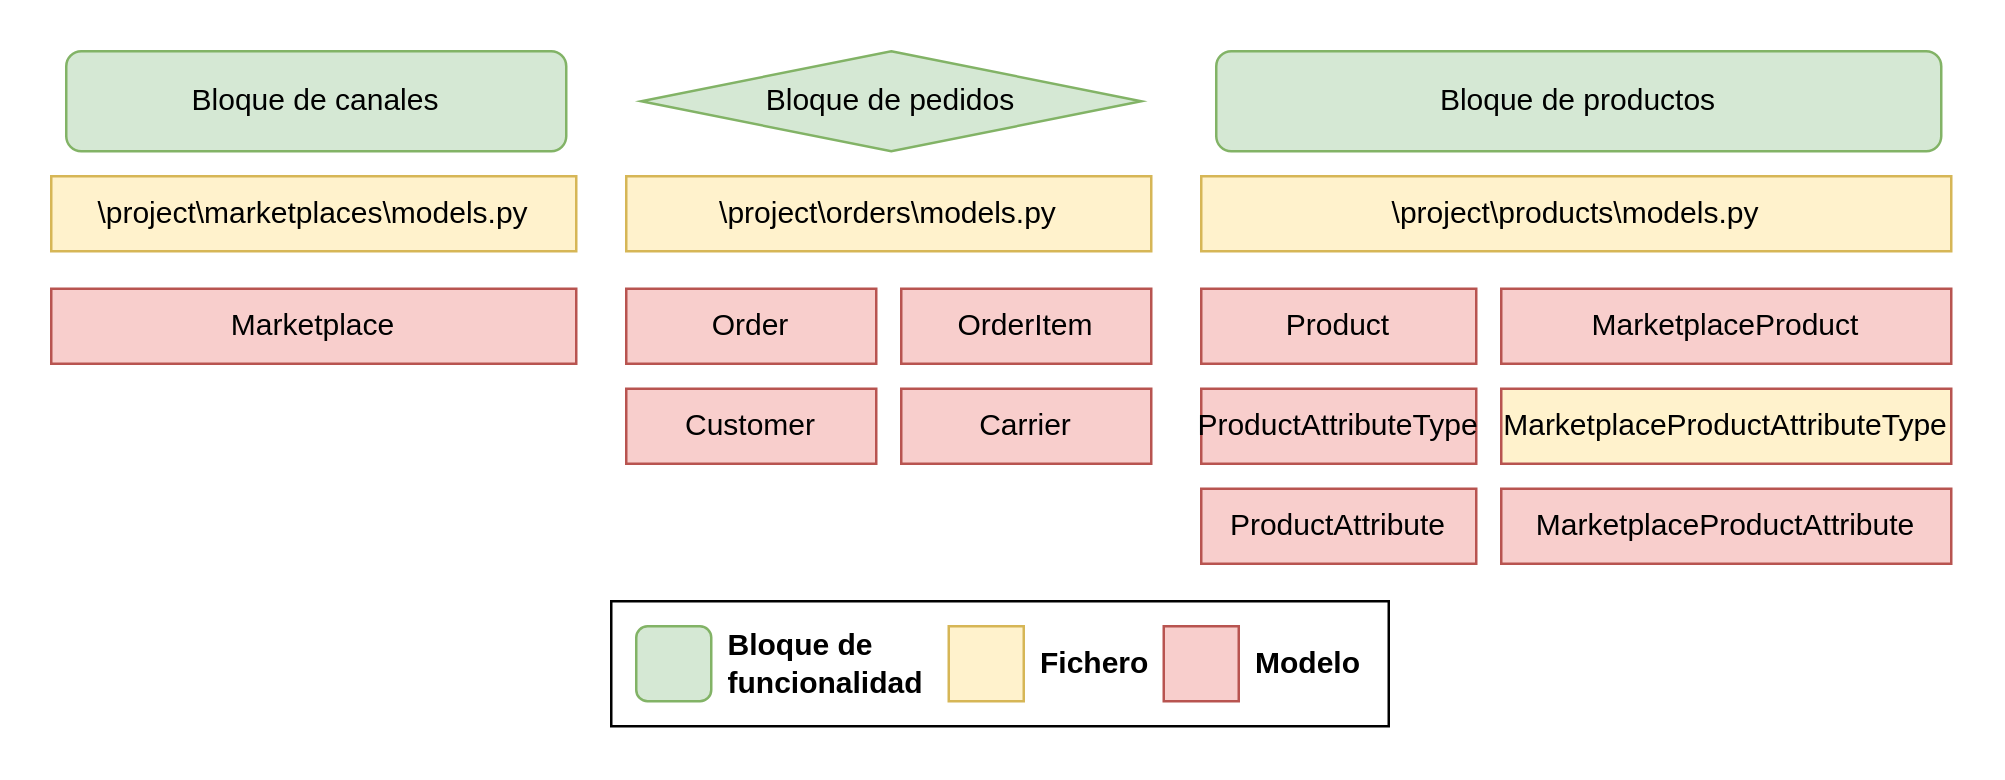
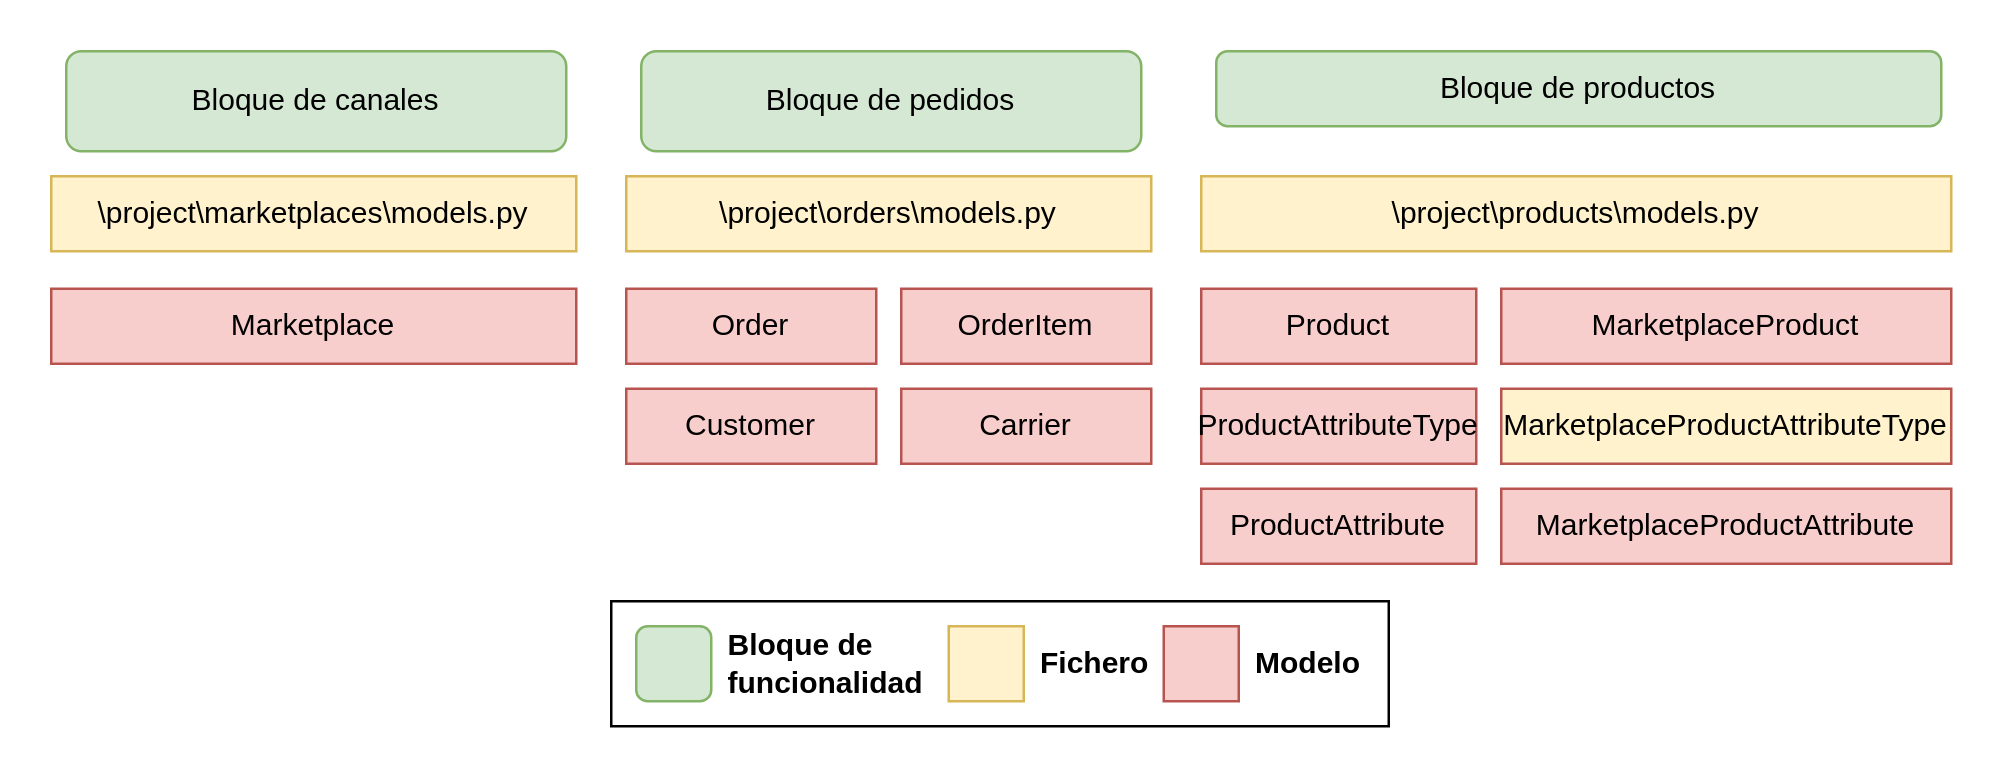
node "Bloque de pedidos": shape diamond -> rounded rectangle
node "Bloque de productos": size 725x100 -> 725x75
